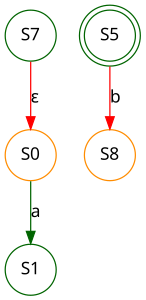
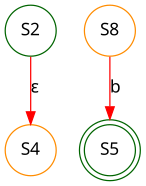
node "S7": label "S7" -> "S2"
edge "S5" -> "S8": reversed
node "S0": label "S0" -> "S4"
node "S1": removed
